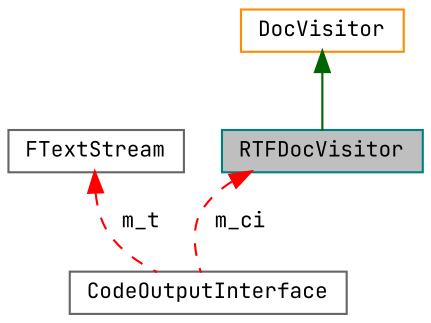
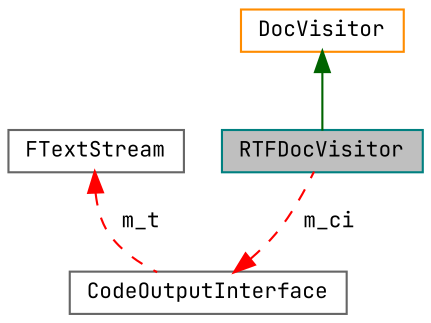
edge "CodeOutputInterface" -> "RTFDocVisitor": reversed
